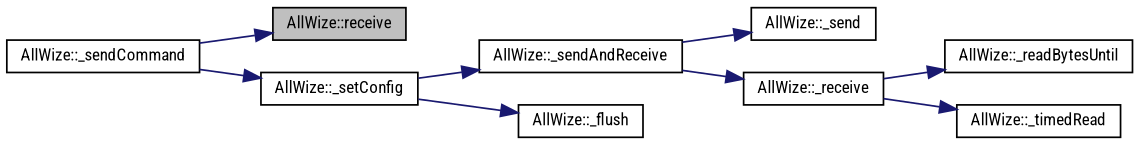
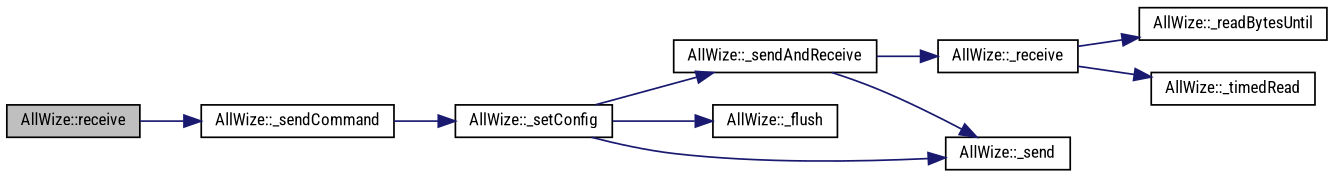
edge "AllWize::_sendCommand" -> "AllWize::receive": reversed
edge "AllWize::_setConfig" -> "AllWize::_send": added
